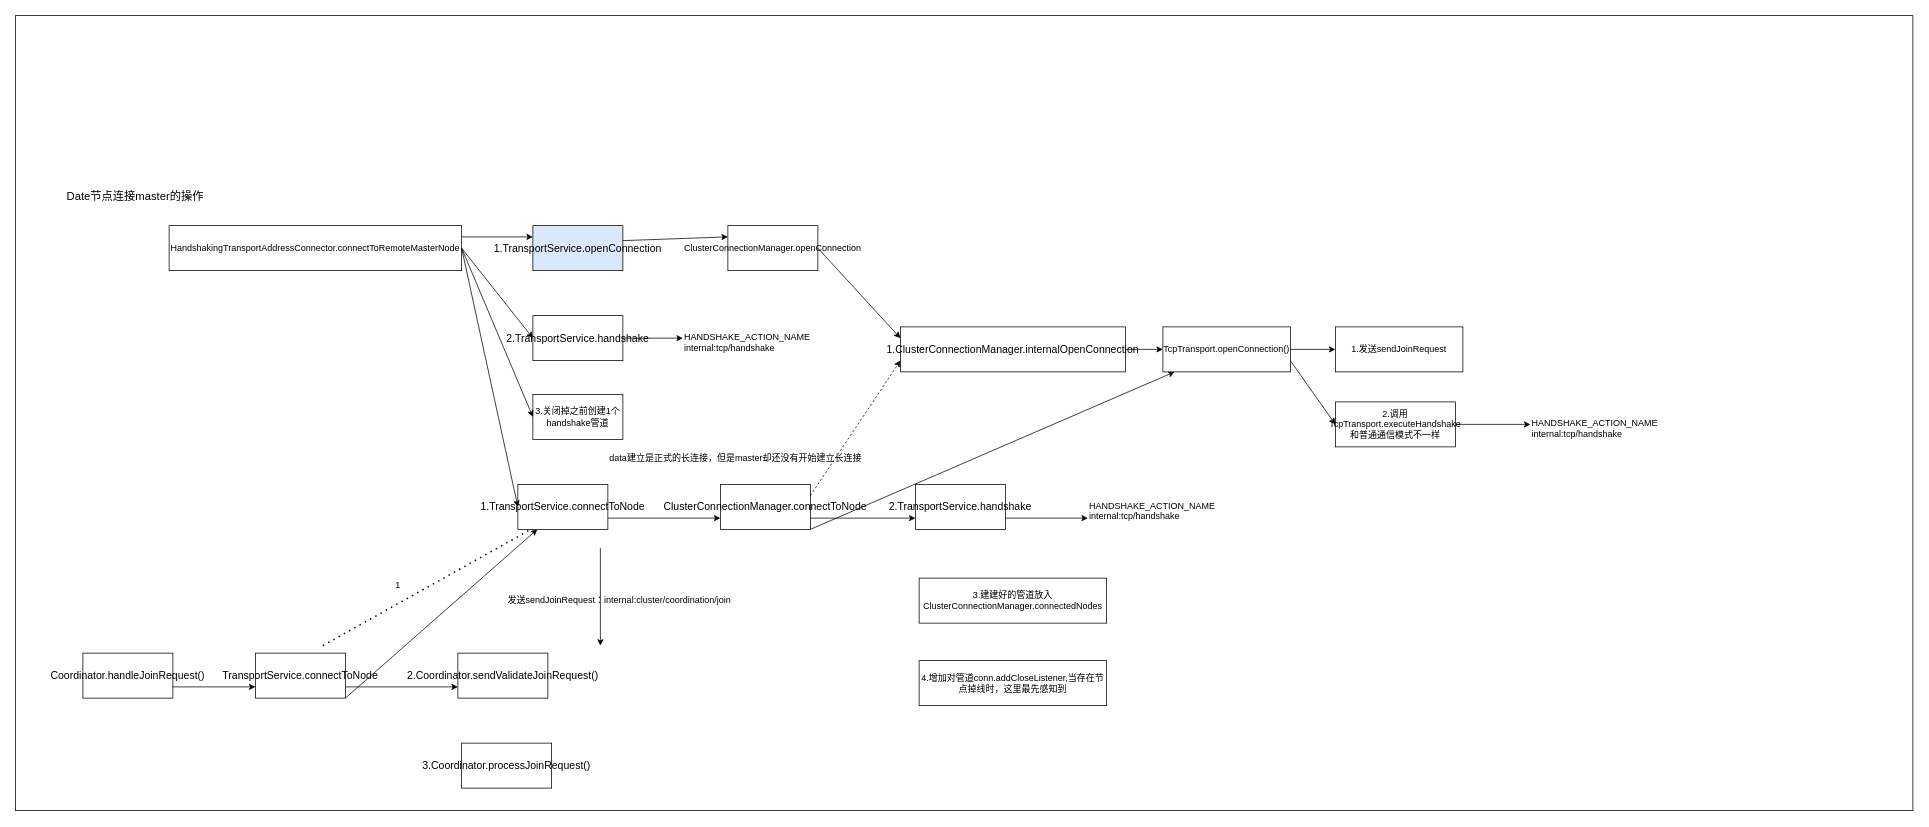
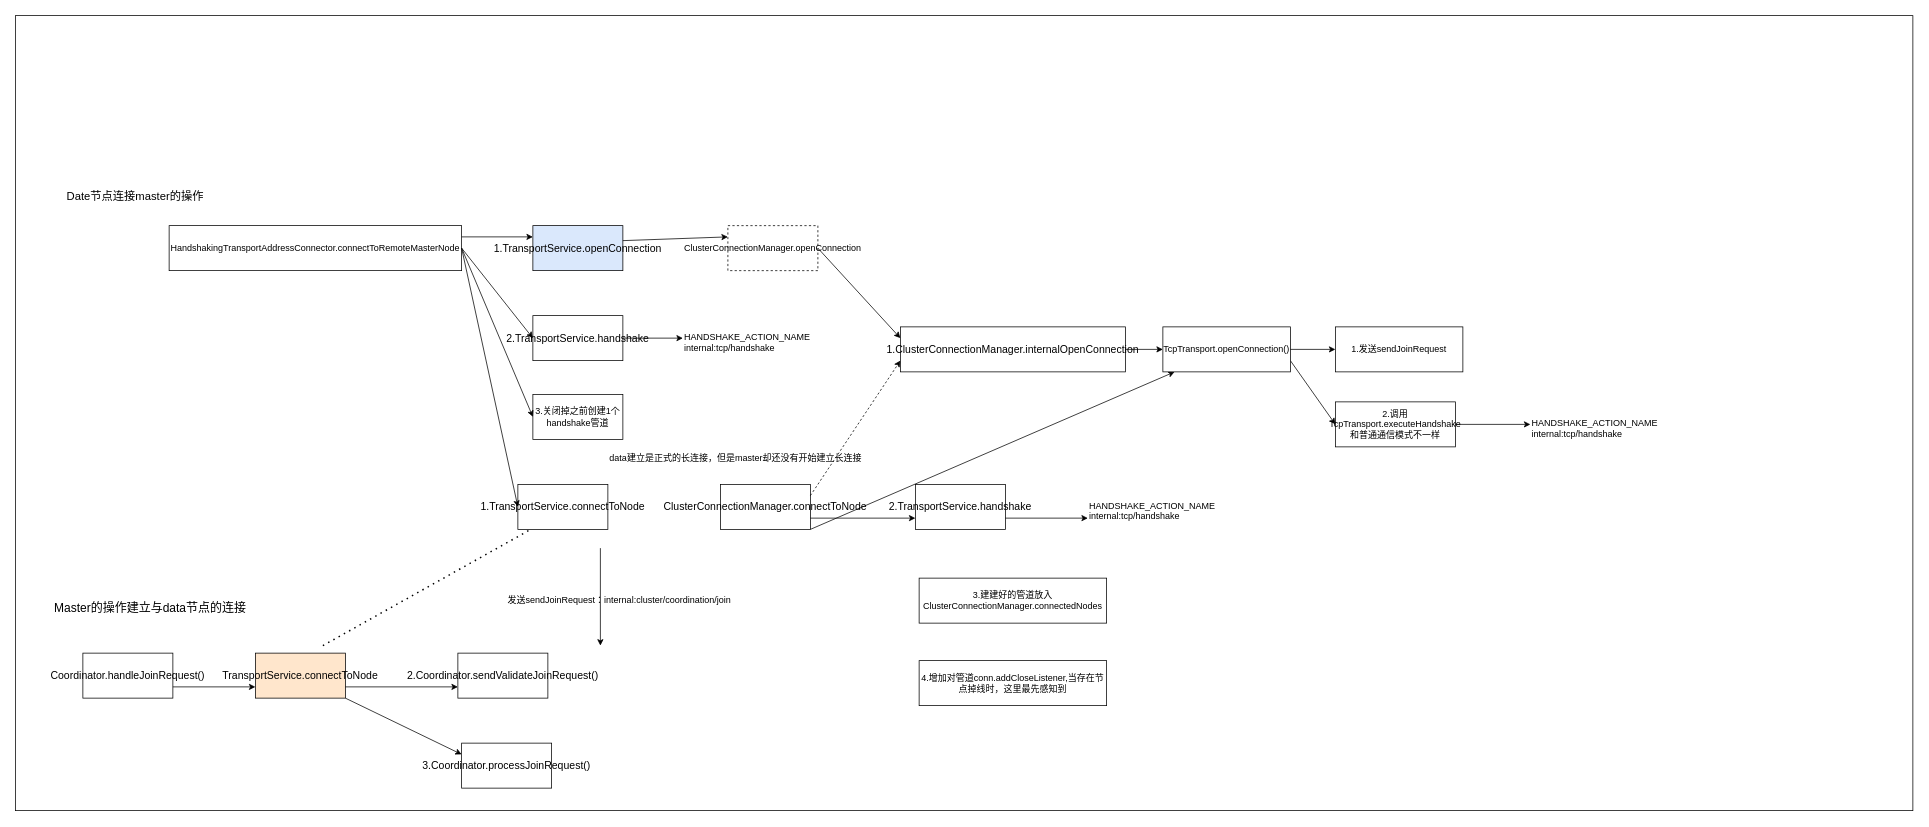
node "ClusterConnectionManager.openConnection": style solid -> dashed
edge "1.TransportService.connectToNode" -> "ClusterConnectionManager.connectToNode": removed
node "1": removed
node "Master的操作建立与data节点的连接": added
edge "TransportService.connectToNode" -> "1.TransportService.connectToNode": now "TransportService.connectToNode" -> "3.Coordinator.processJoinRequest()"
node "TransportService.connectToNode": fillcolor #ffffff -> #ffe6cc
